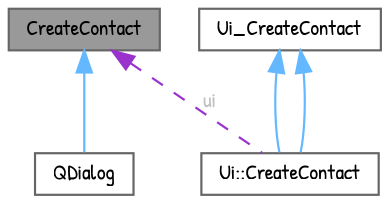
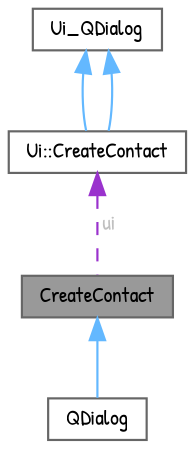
node "Ui_CreateContact": label "Ui_CreateContact" -> "Ui_QDialog"
edge "Ui::CreateContact" -> "CreateContact": reversed
